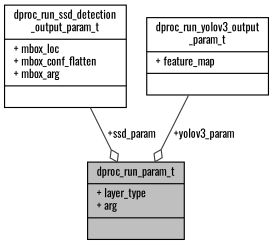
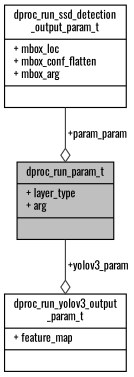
edge "dproc_run_yolov3_output" -> "dproc_run_param_t": reversed
edge "dproc_run_ssd_detection" -> "dproc_run_param_t": label " +ssd_param" -> " +param_param"
